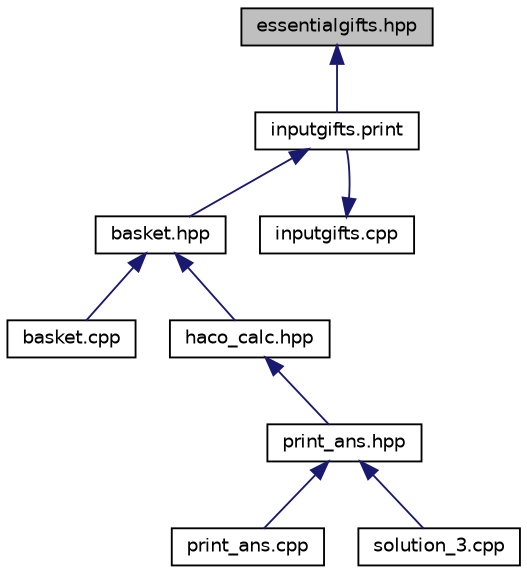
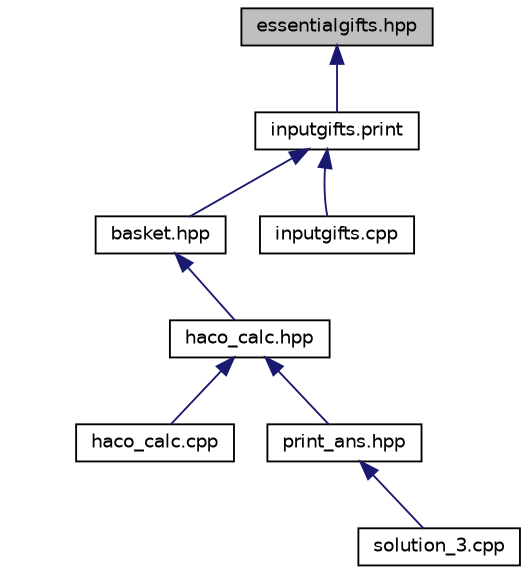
edge "inputgifts.print" -> "inputgifts.cpp": reversed
node "basket.cpp": removed
node "haco_calc.cpp": added
node "print_ans.cpp": removed
